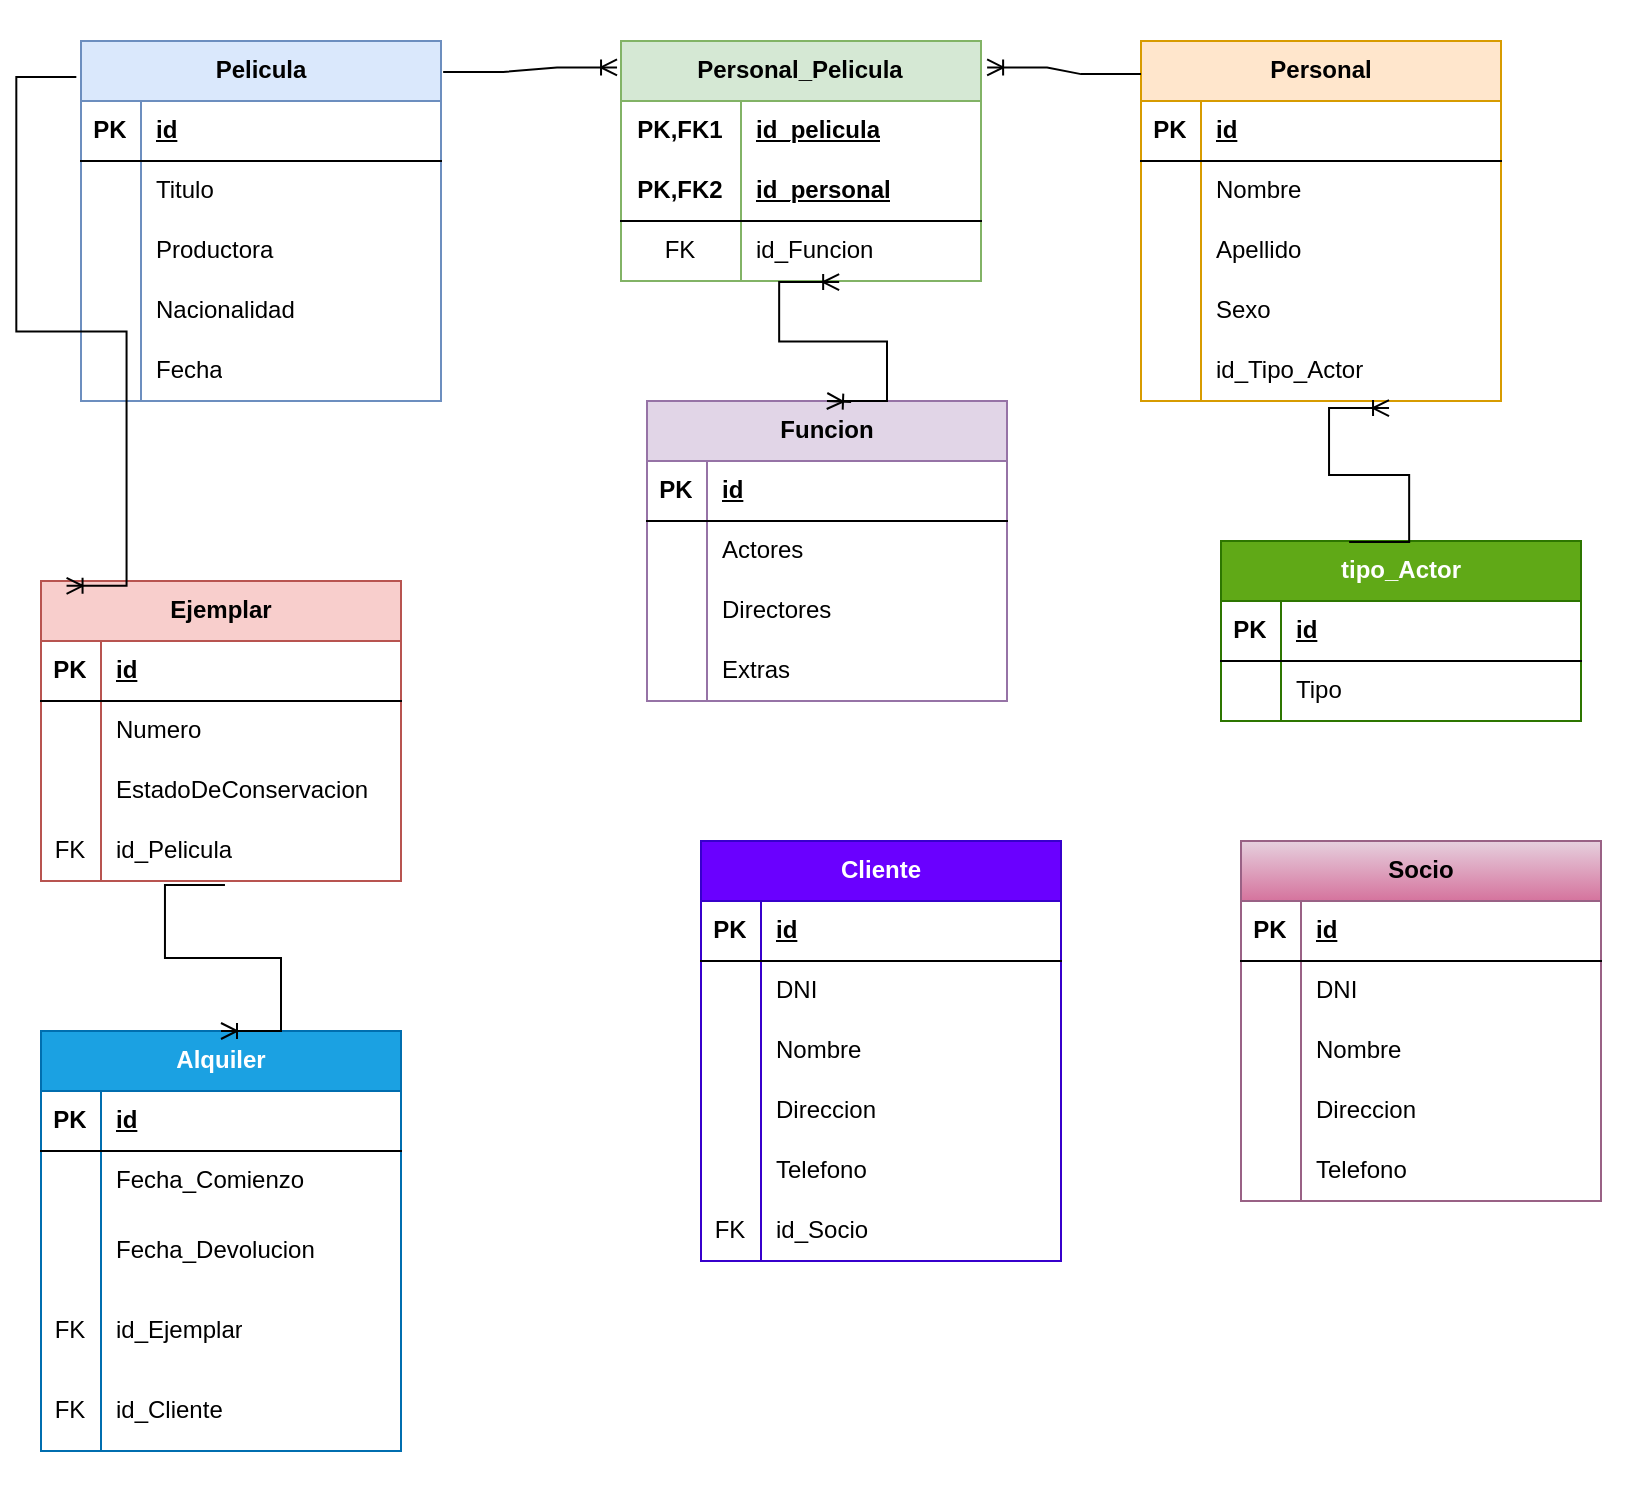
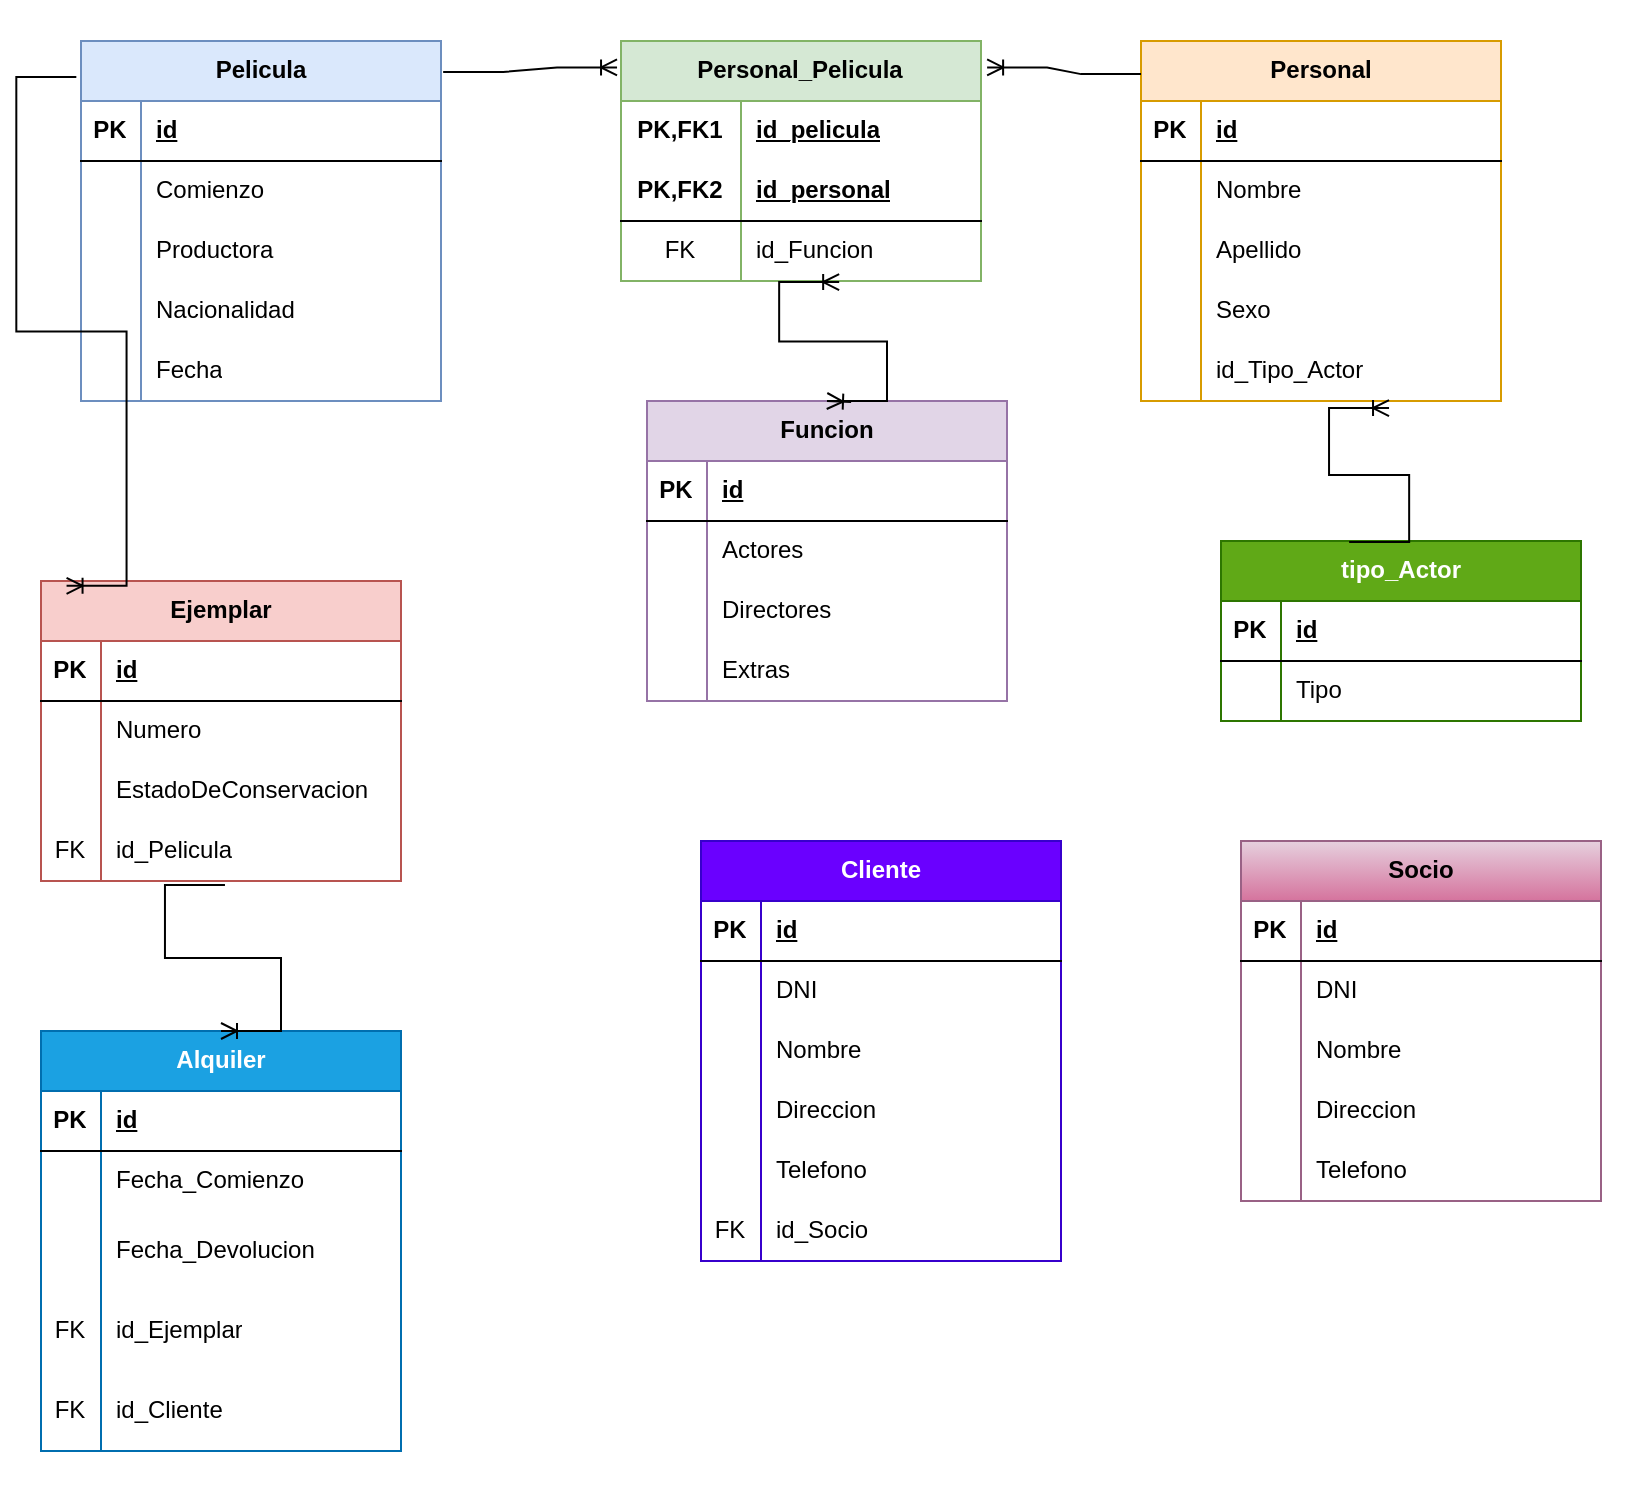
node "Titulo": label "Titulo" -> "Comienzo"
